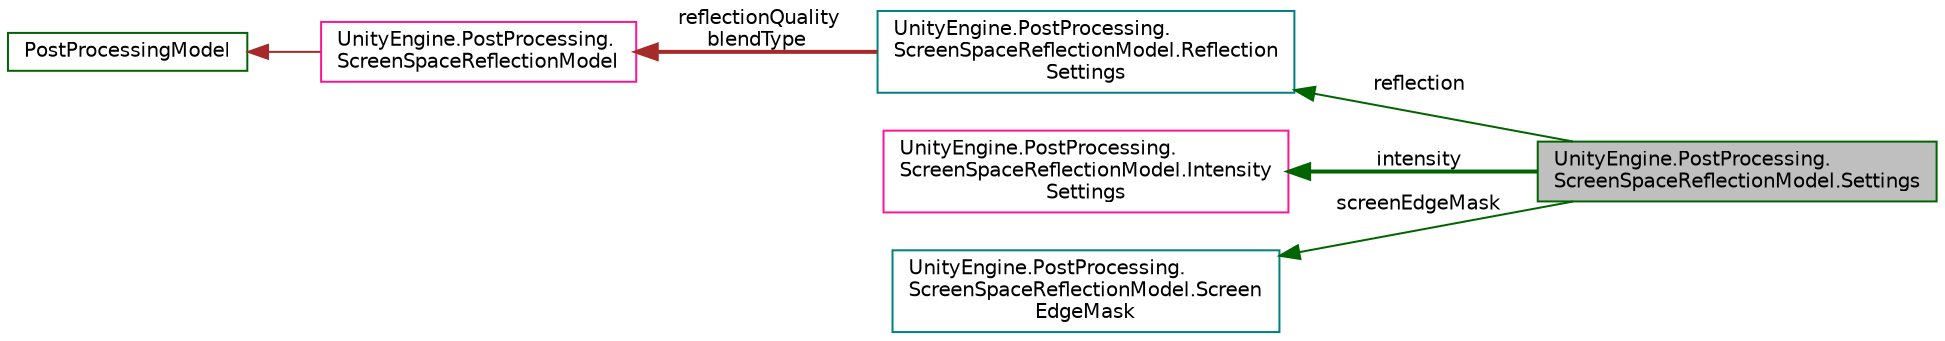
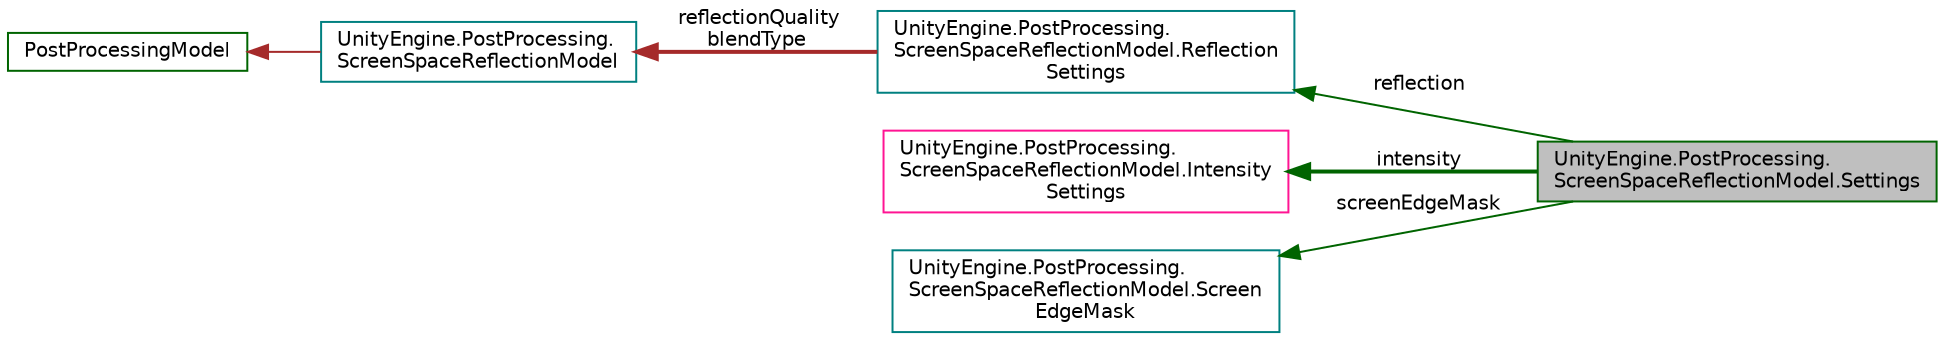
node "UnityEngine.PostProcessing. ScreenSpaceReflectionModel": color deeppink -> teal
